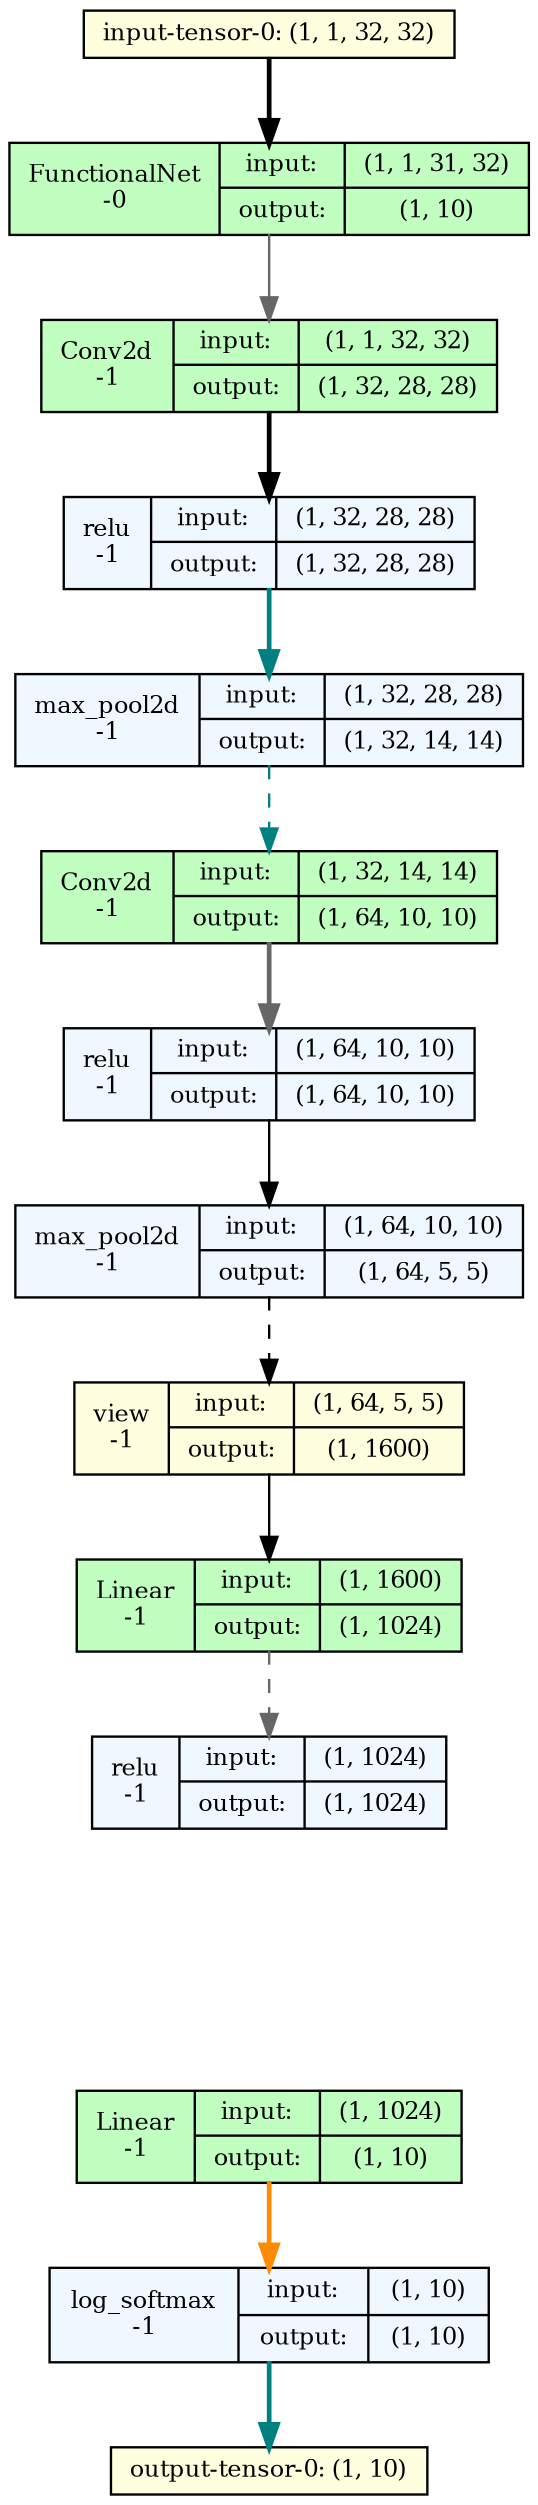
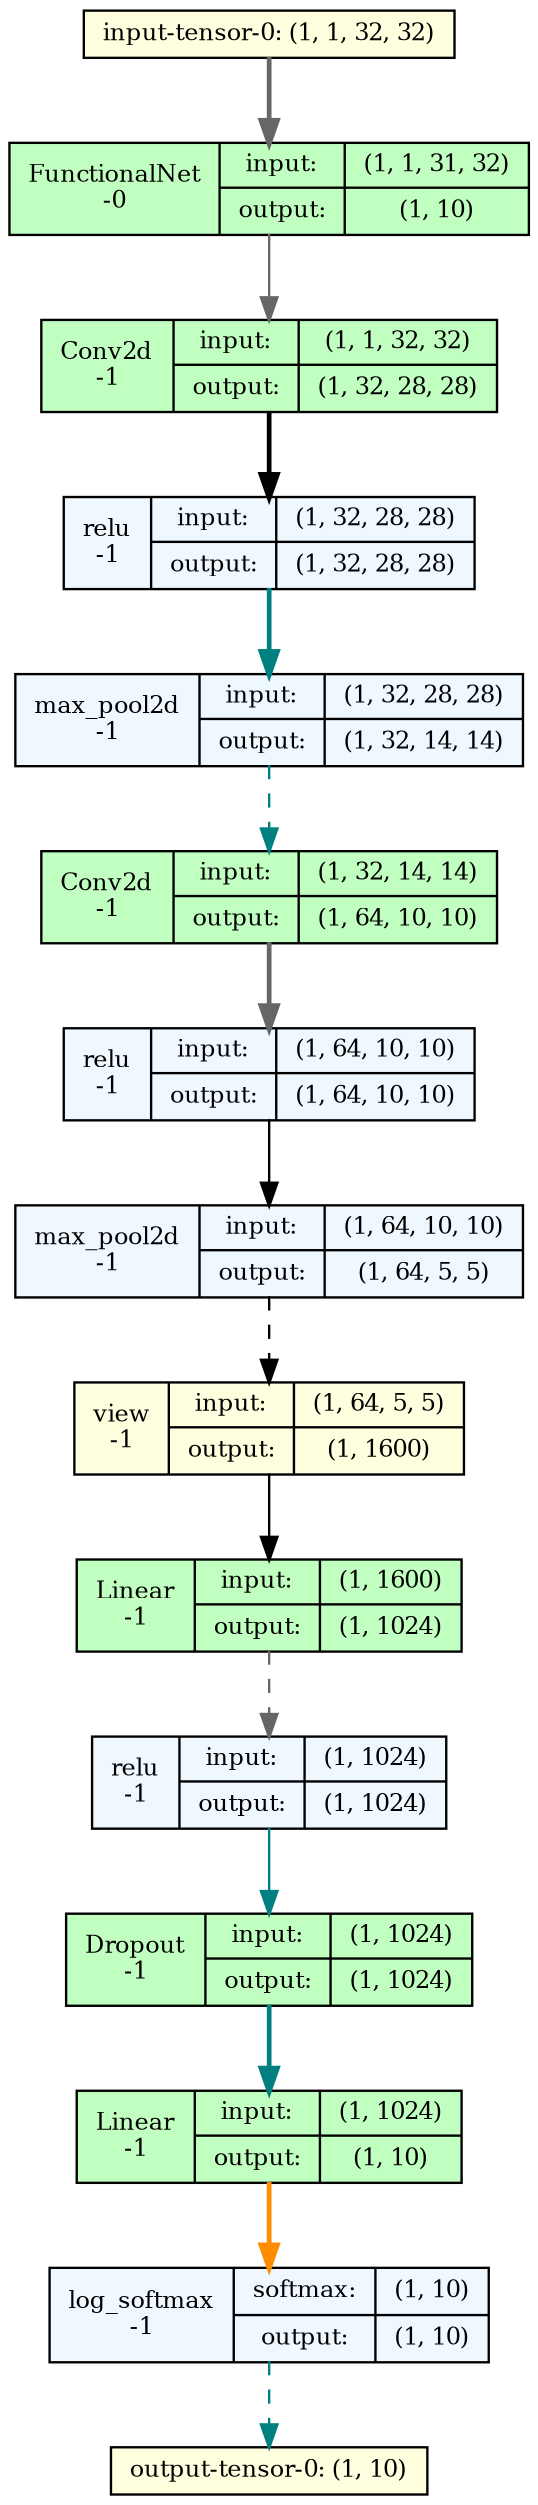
edge "input-tensor-0: (1, 1, 32, 32)" -> "FunctionalNet": color black -> gray40
node "Dropout": added
node "log_softmax": text "input:" -> "softmax:"
edge "log_softmax" -> "output-tensor-0: (1, 10)": style bold -> dashed
